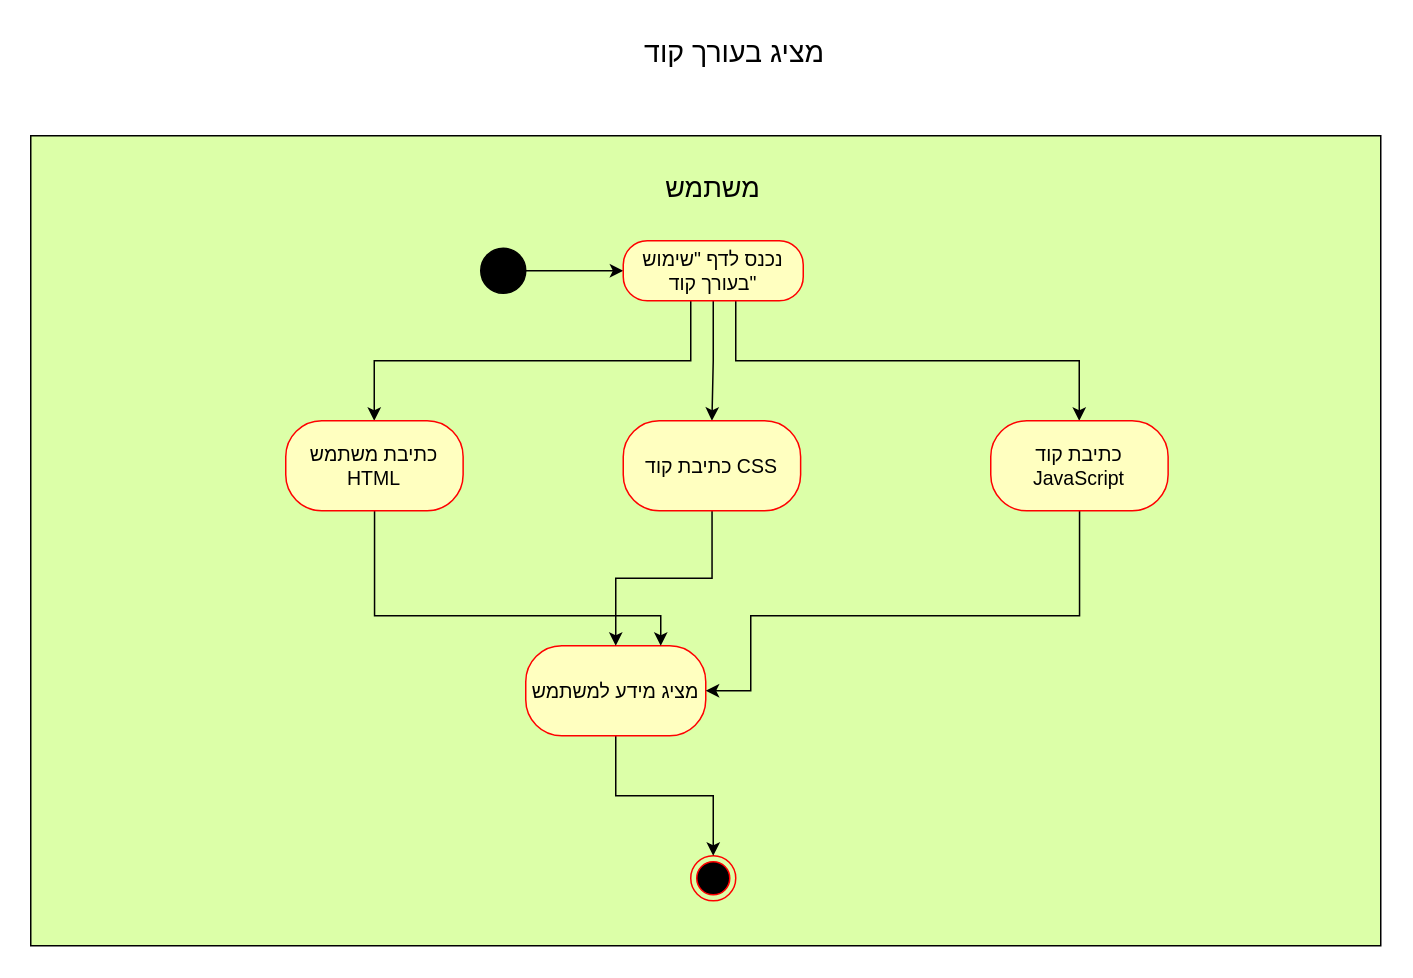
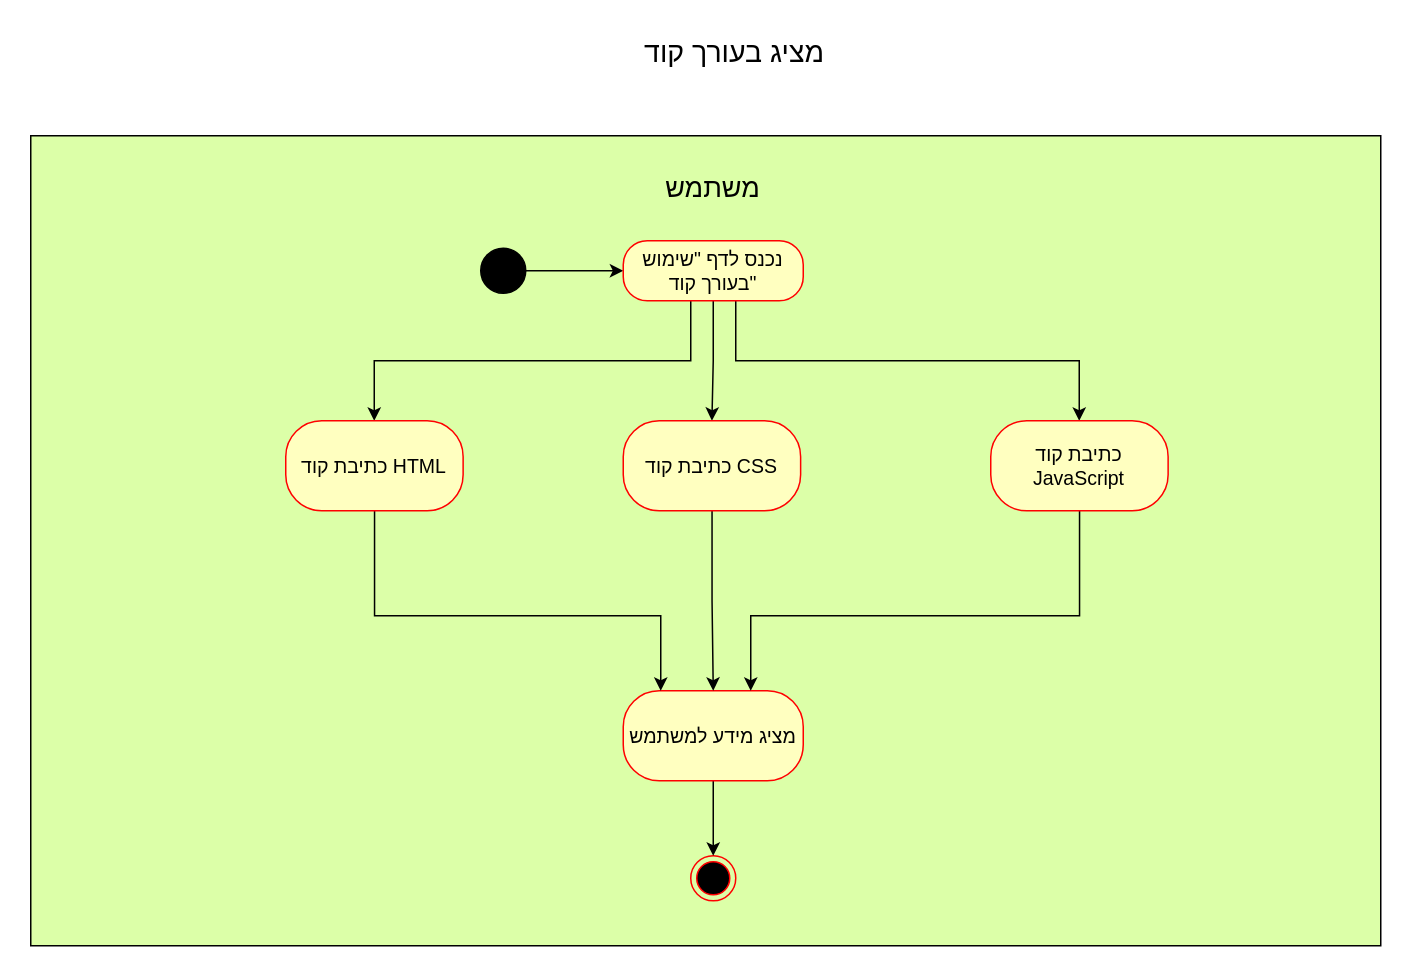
node "כתיבת משתמש HTML": label "כתיבת משתמש HTML" -> "כתיבת קוד HTML"
node "מציג מידע למשתמש": moved (616, 691) -> (713, 736)
